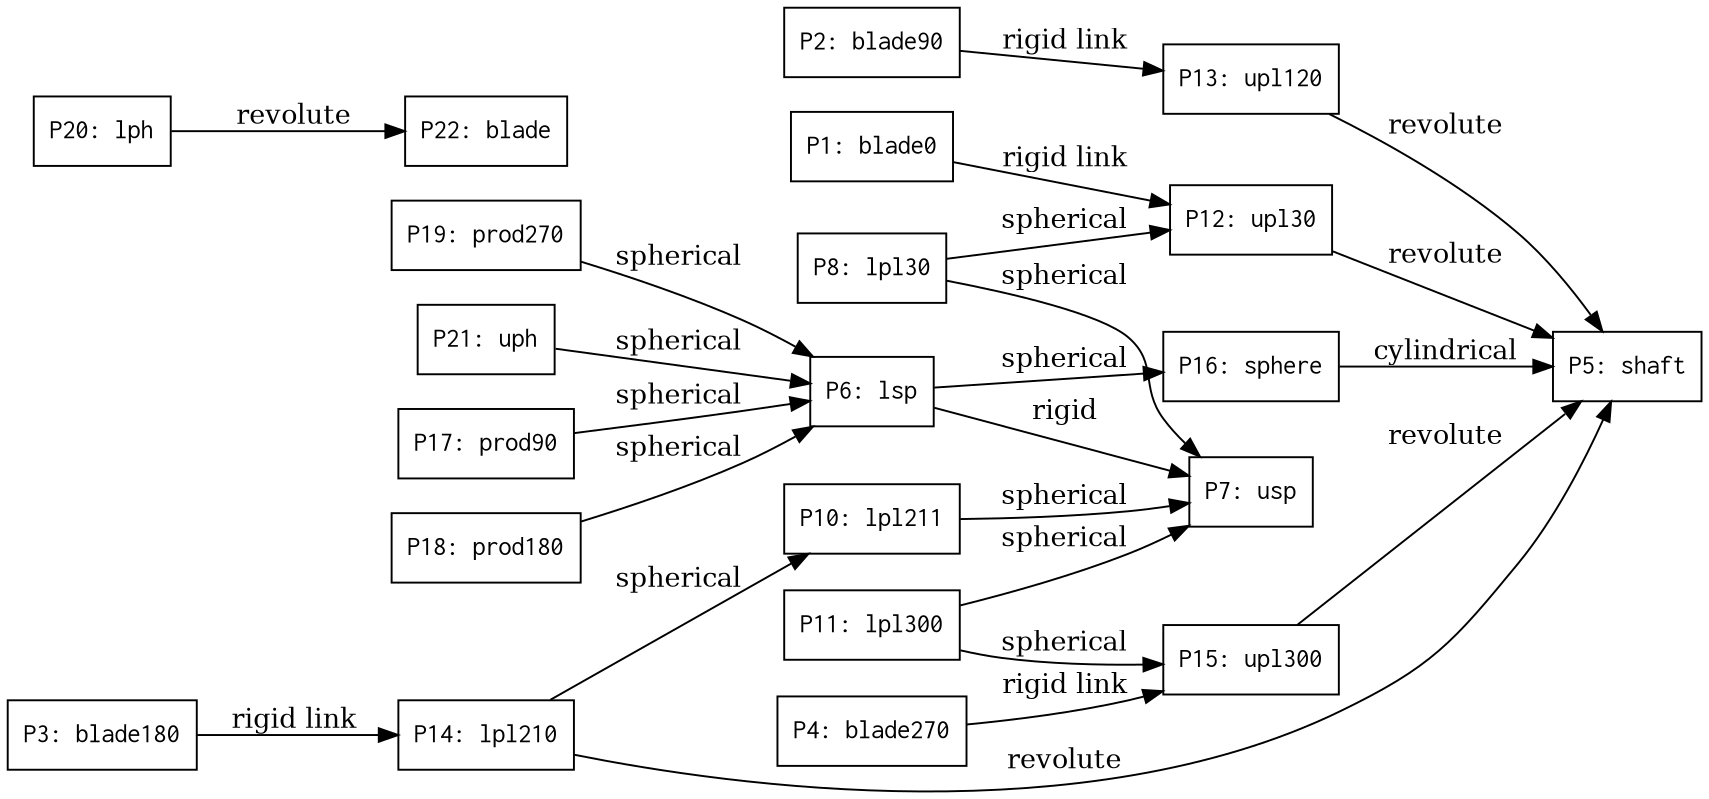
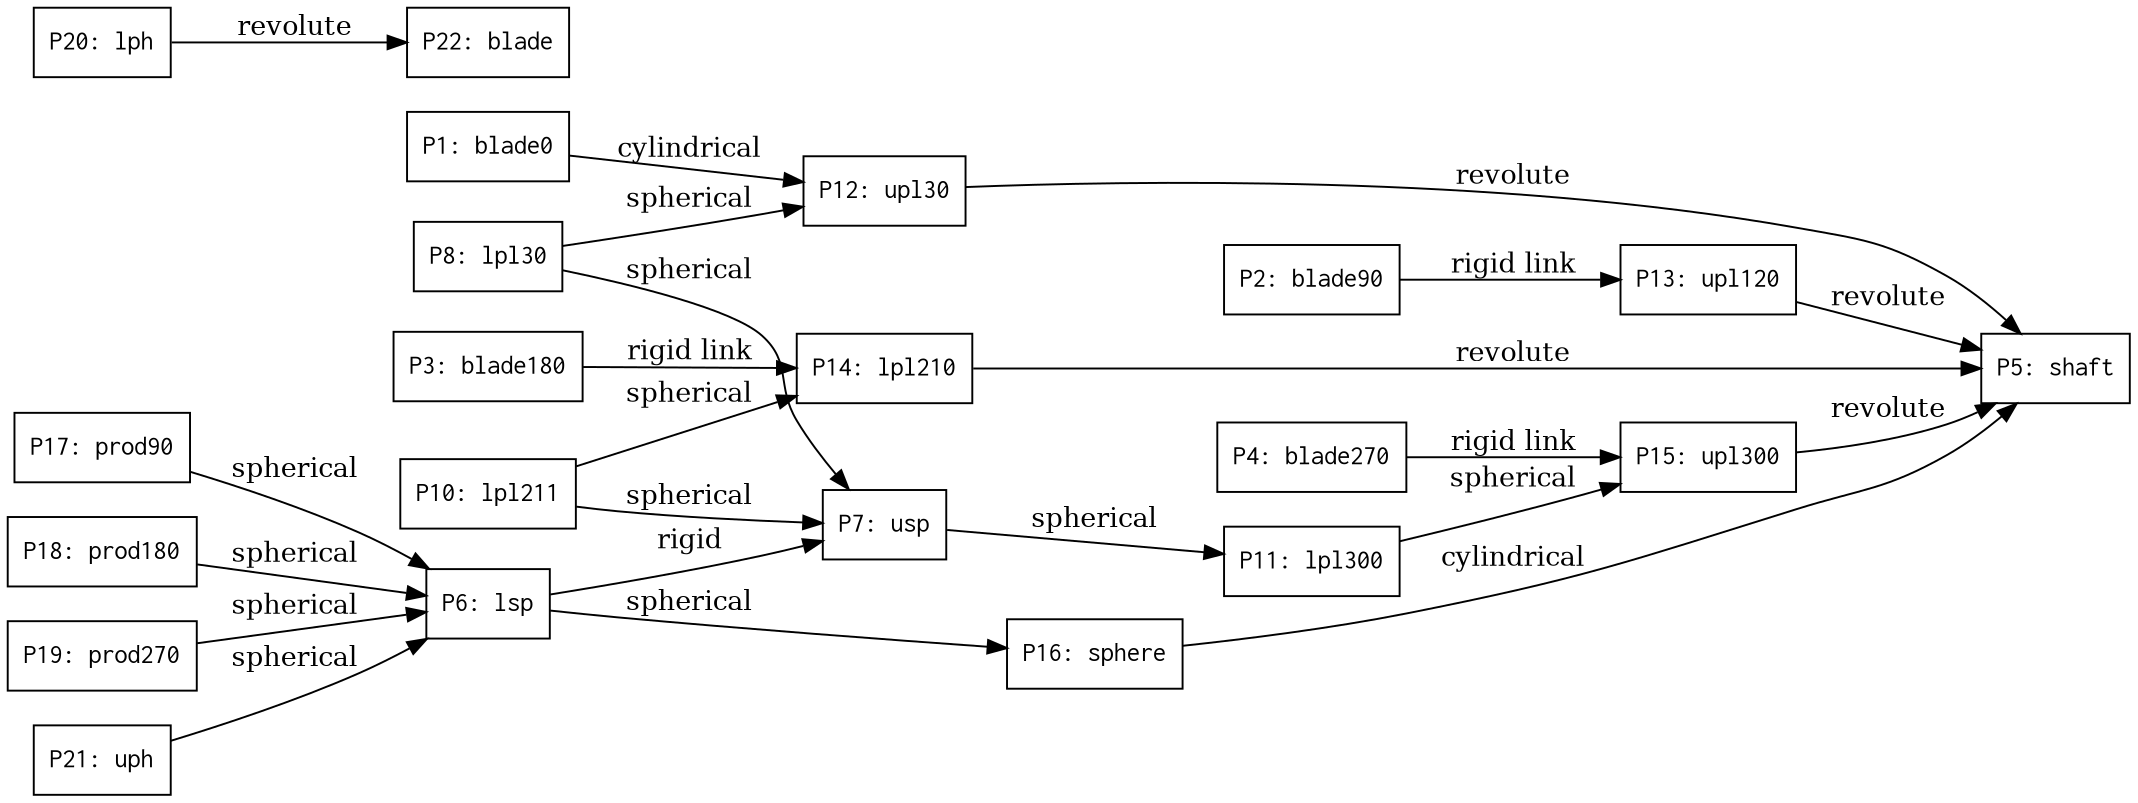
edge "P1: blade0" -> "P12: upl30": label "rigid link" -> "cylindrical"
edge "P11: lpl300" -> "P7: usp": reversed
edge "P14: lpl210" -> "P10: lpl211": reversed
